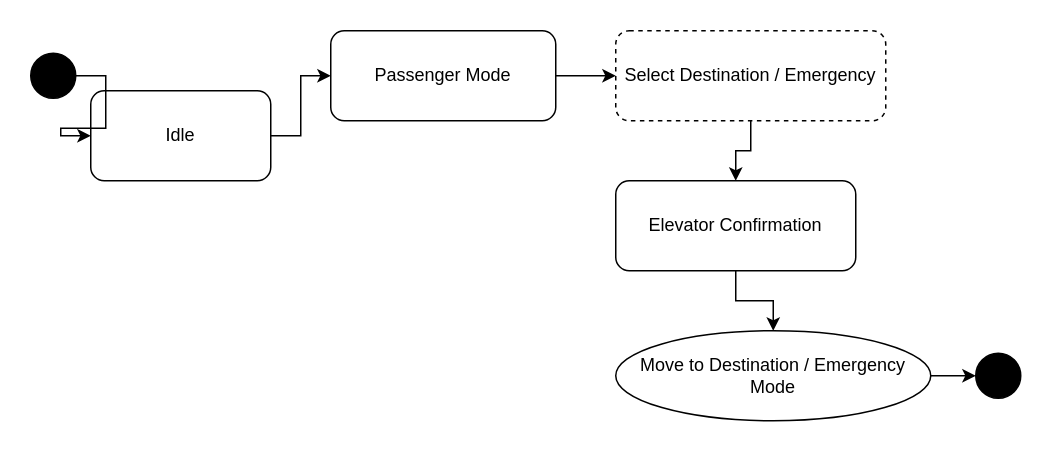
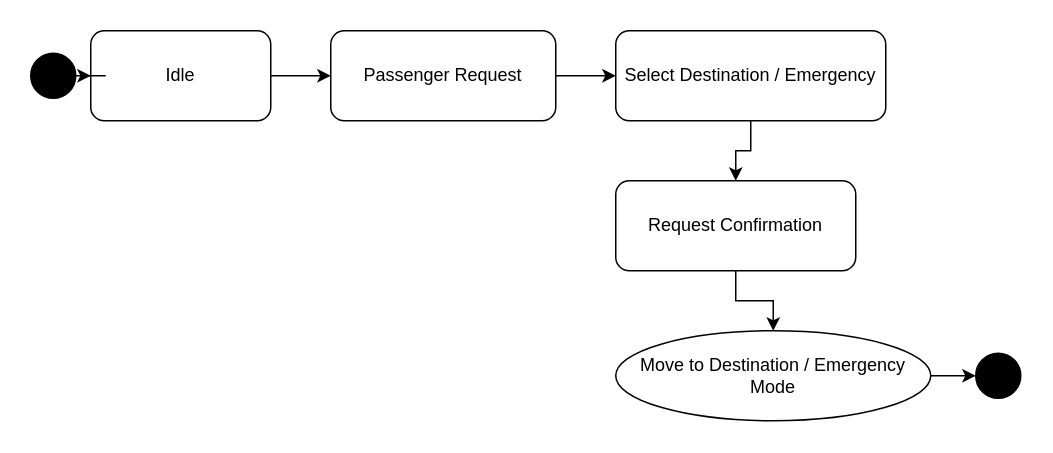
node "Passenger Mode": label "Passenger Mode" -> "Passenger Request"
node "Select Destination / Emergency": style dashed -> solid
node "Idle": moved (181, 136) -> (181, 76)
node "Elevator Confirmation": label "Elevator Confirmation" -> "Request Confirmation"
